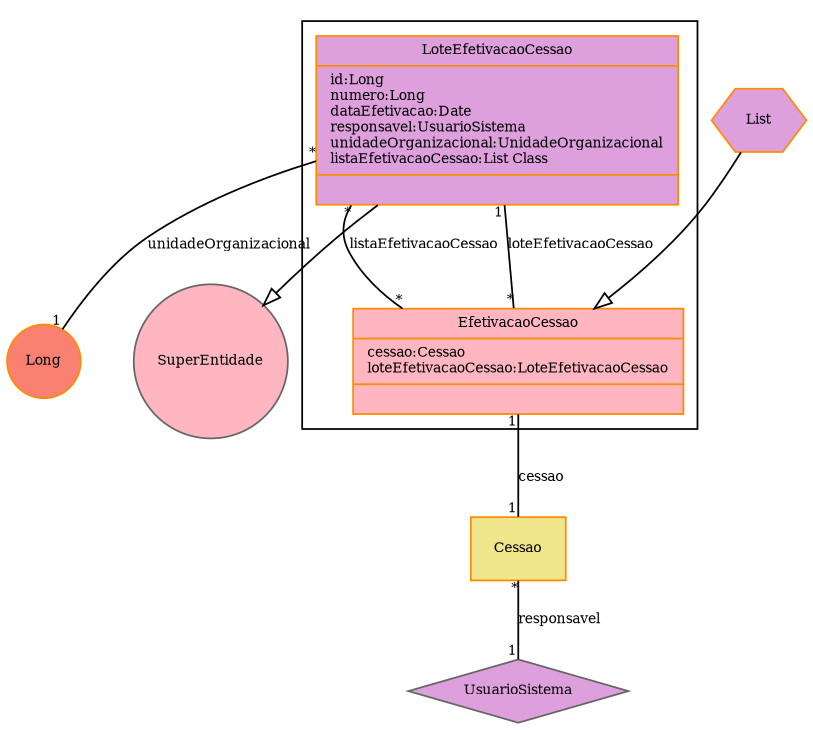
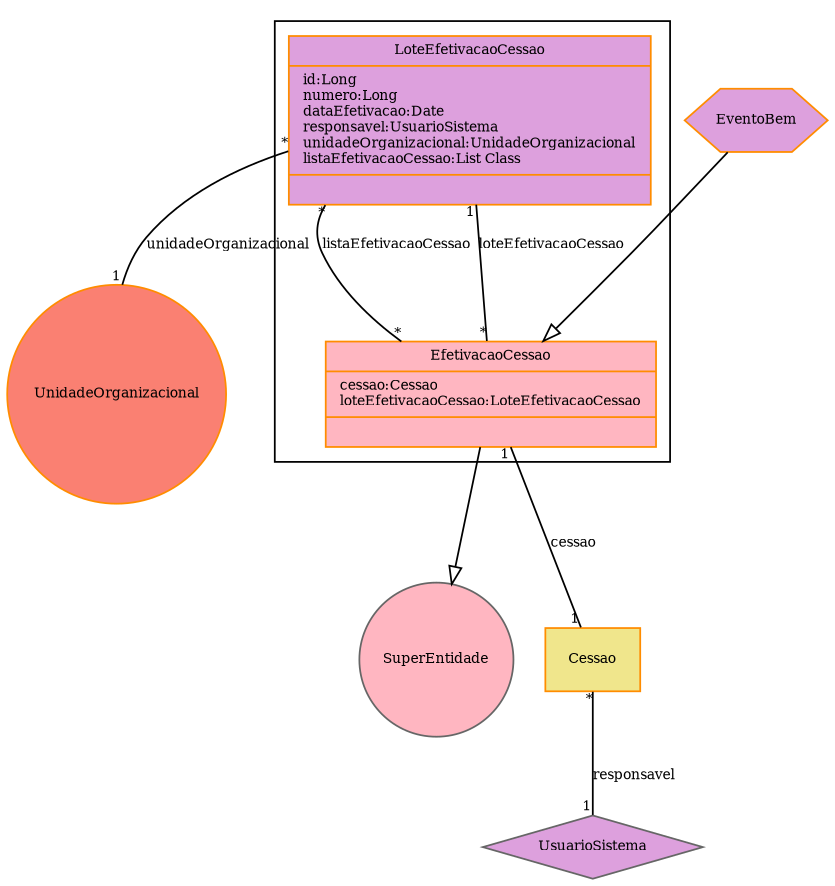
node "List": label "List" -> "EventoBem"
edge "LoteEfetivacaoCessao" -> "SuperEntidade": now "EfetivacaoCessao" -> "SuperEntidade"
node "Long": label "Long" -> "UnidadeOrganizacional"
